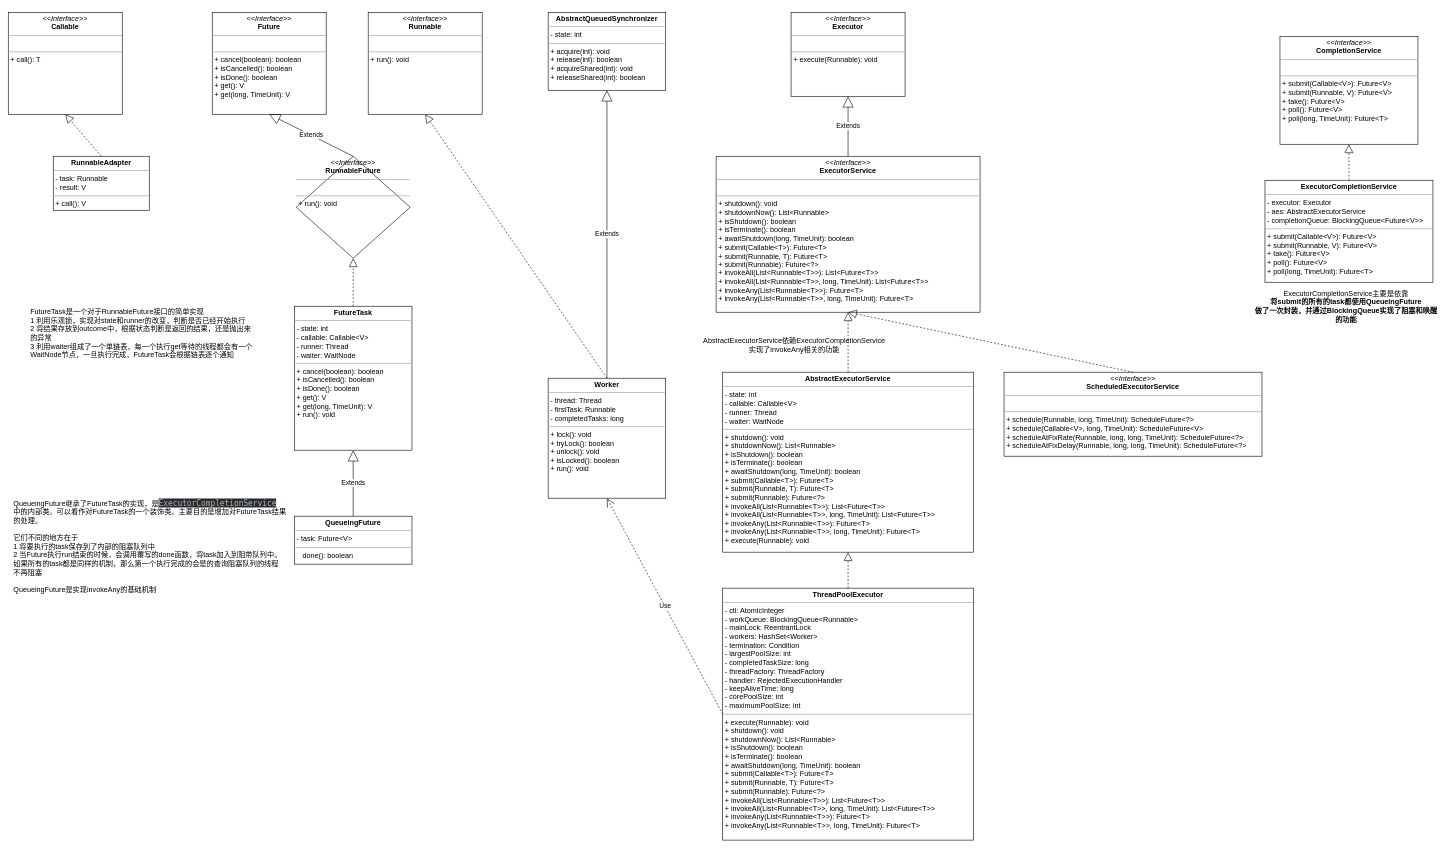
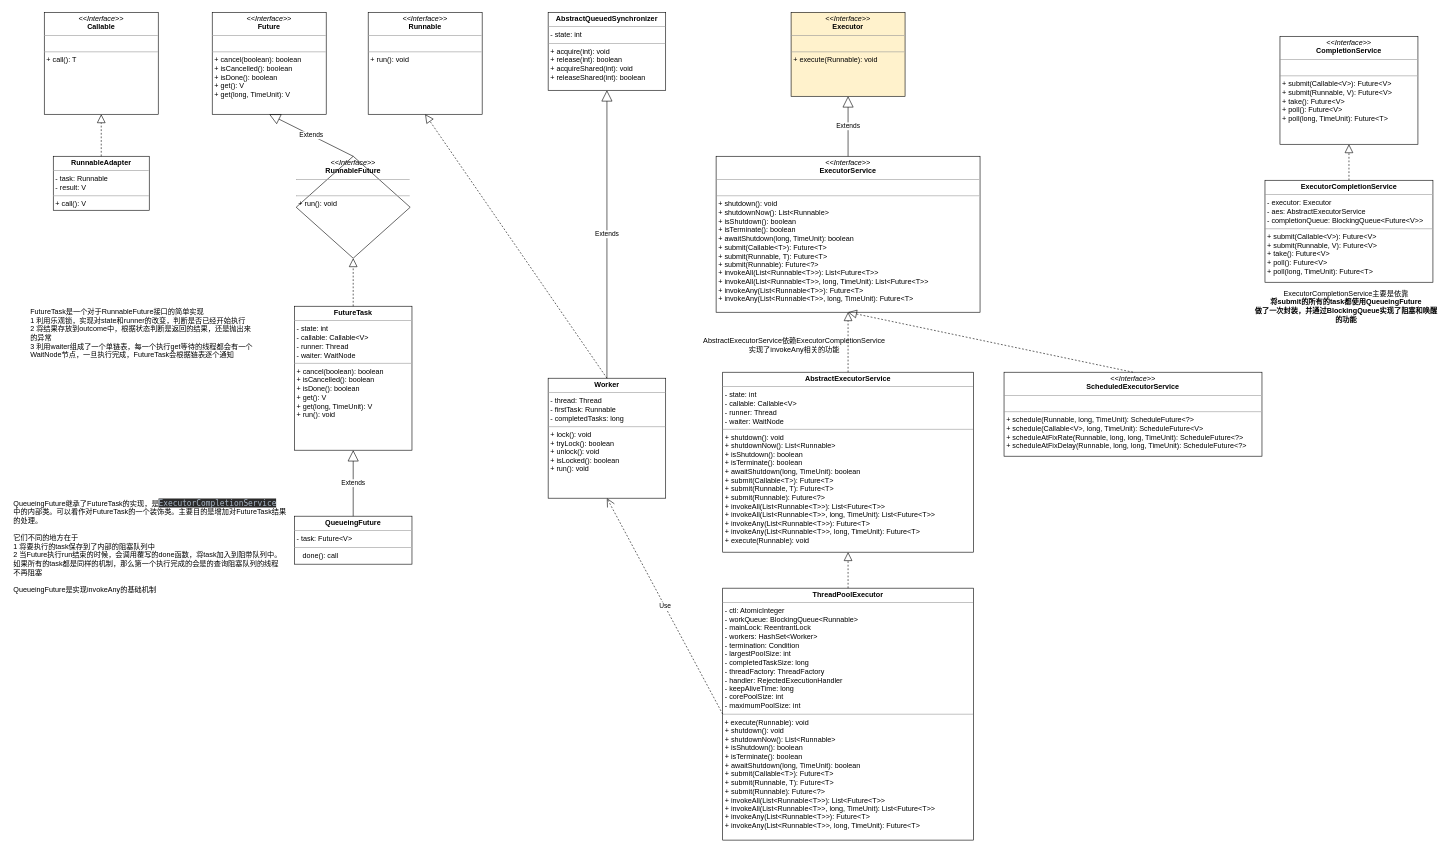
node "<<Interface>> Executor + execute(Runnable): void": fillcolor #ffffff -> #fff2cc
node "<<Interface>> Callable + call(): T": moved (65, 63) -> (101, 63)
node "QueueingFuture - task: Future<V> done(): boolean": label "QueueingFuture - task: Future<V> done(): boolean" -> "QueueingFuture - task: Future<V> done(): call"
